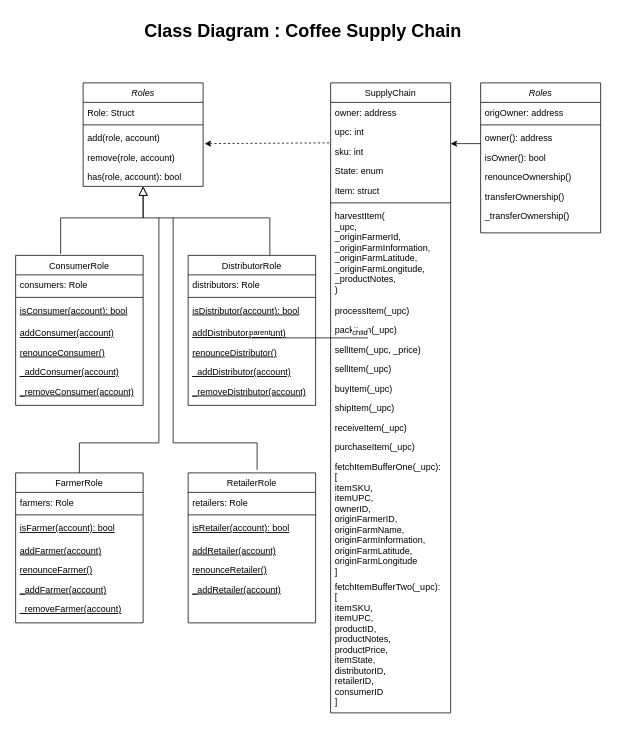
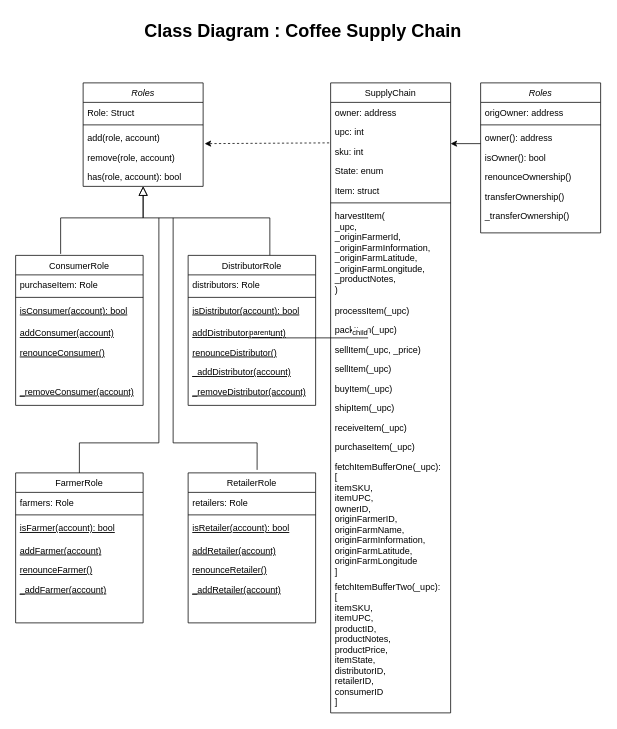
node "consumers: Role": label "consumers: Role" -> "purchaseItem: Role"
node "_addConsumer(account)": removed
node "_removeFarmer(account)": removed
